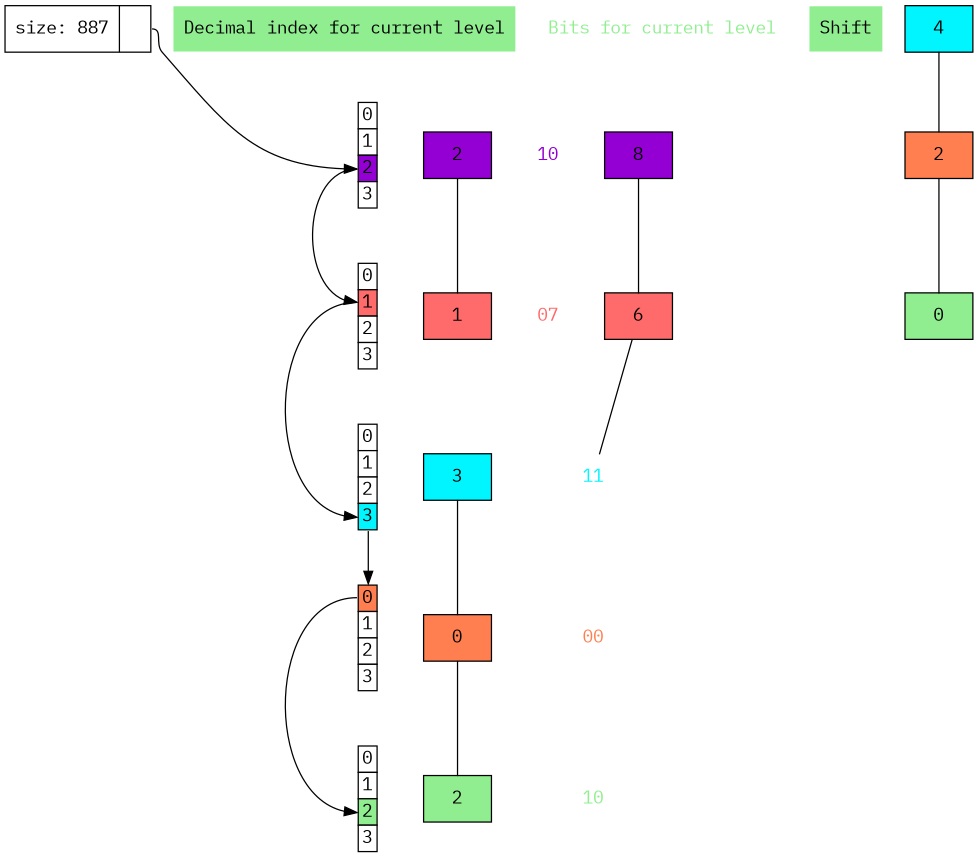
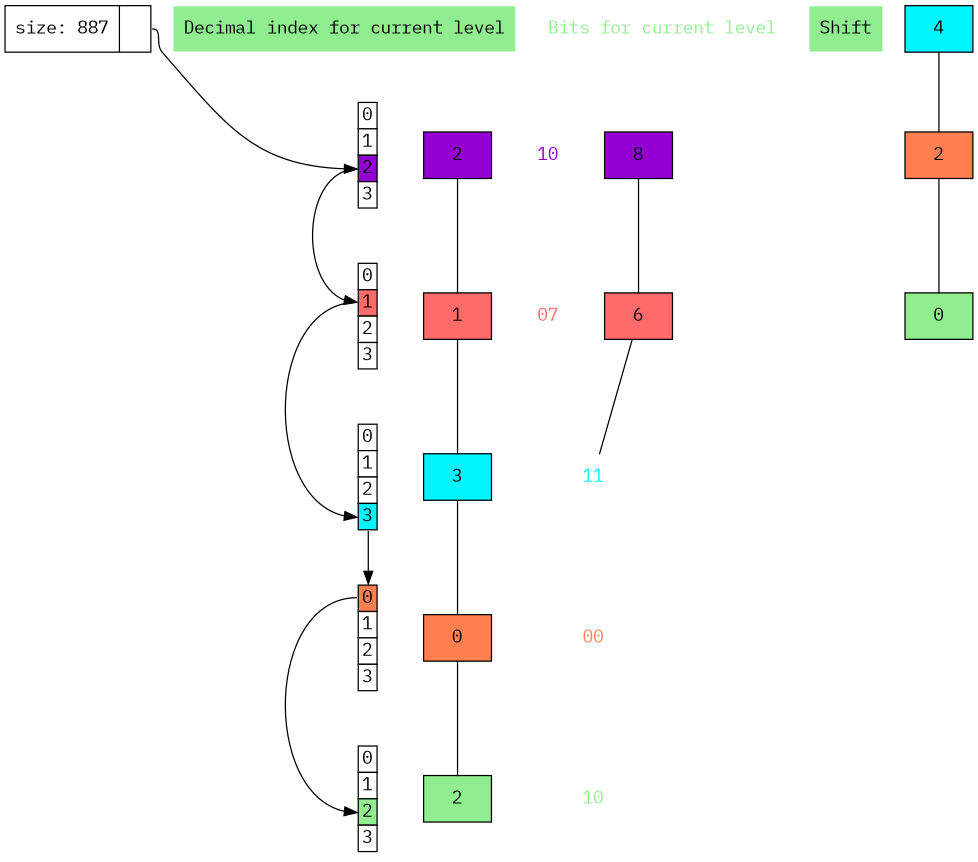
edge "1" -- "3": added
